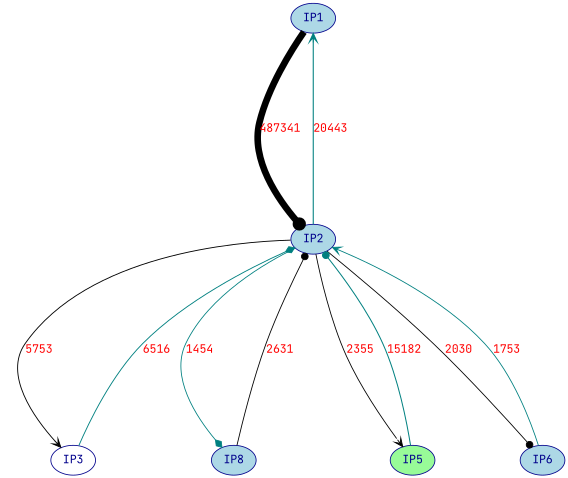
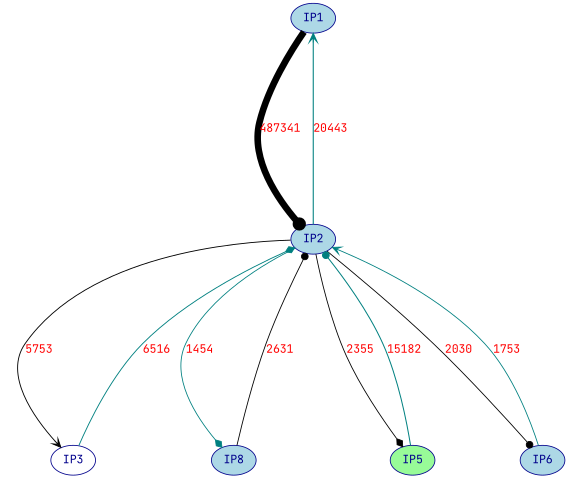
edge "IP2" -> "IP5": arrowhead vee -> diamond
